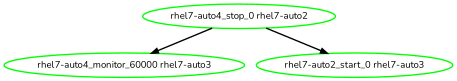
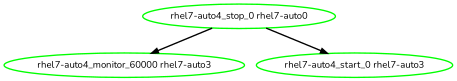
node "rhel7-auto4_stop_0 rhel7-auto2": label "rhel7-auto4_stop_0 rhel7-auto2" -> "rhel7-auto4_stop_0 rhel7-auto0"
node "rhel7-auto2_start_0 rhel7-auto3": label "rhel7-auto2_start_0 rhel7-auto3" -> "rhel7-auto4_start_0 rhel7-auto3"
